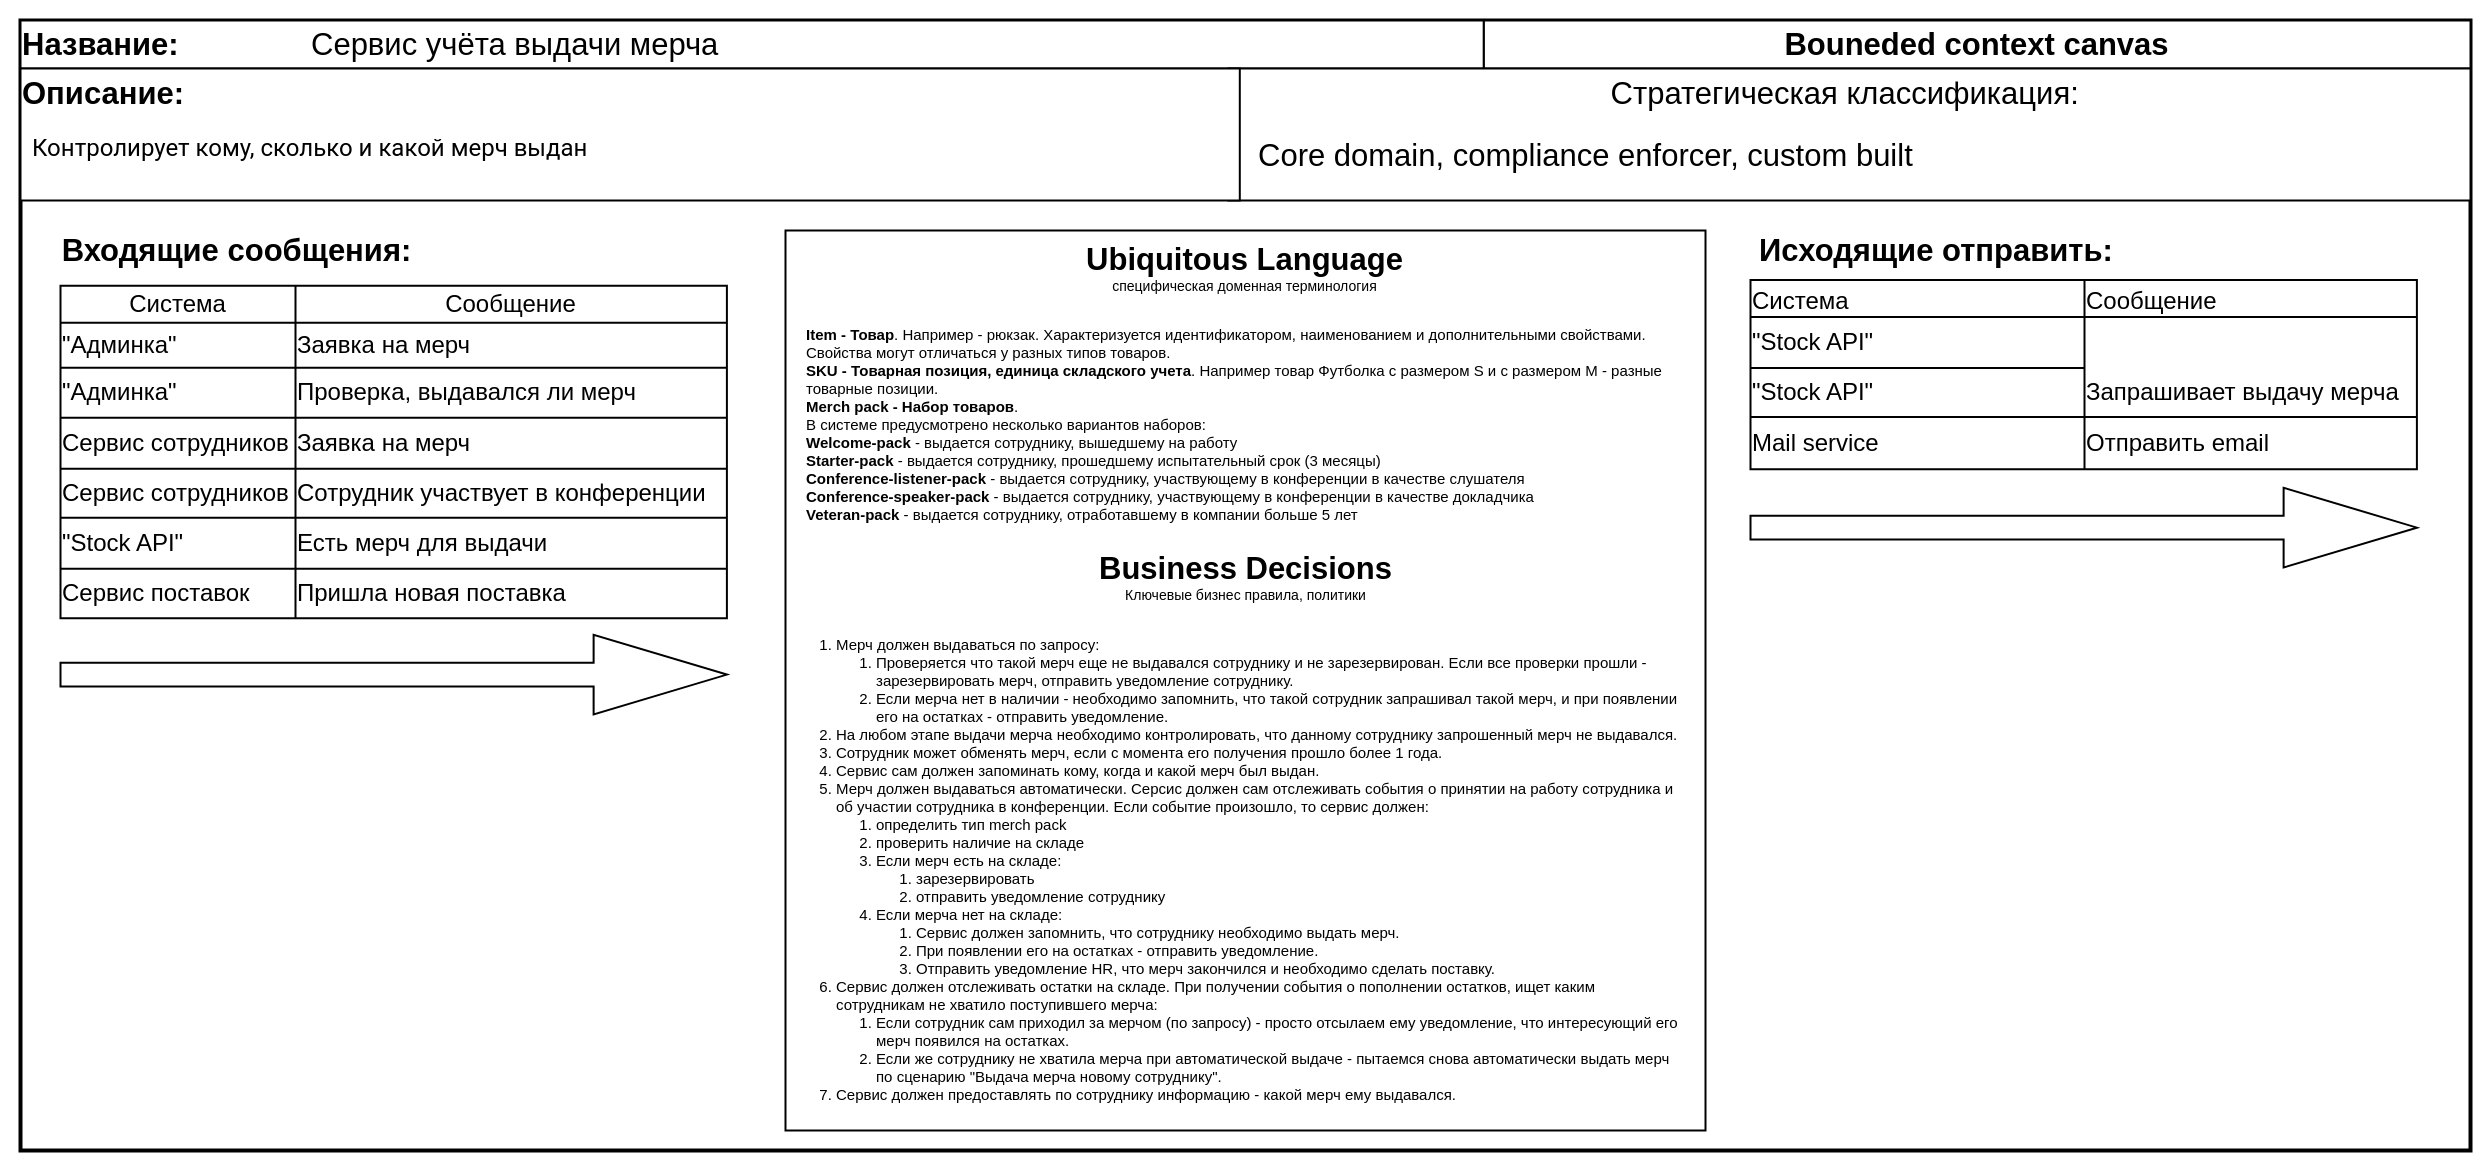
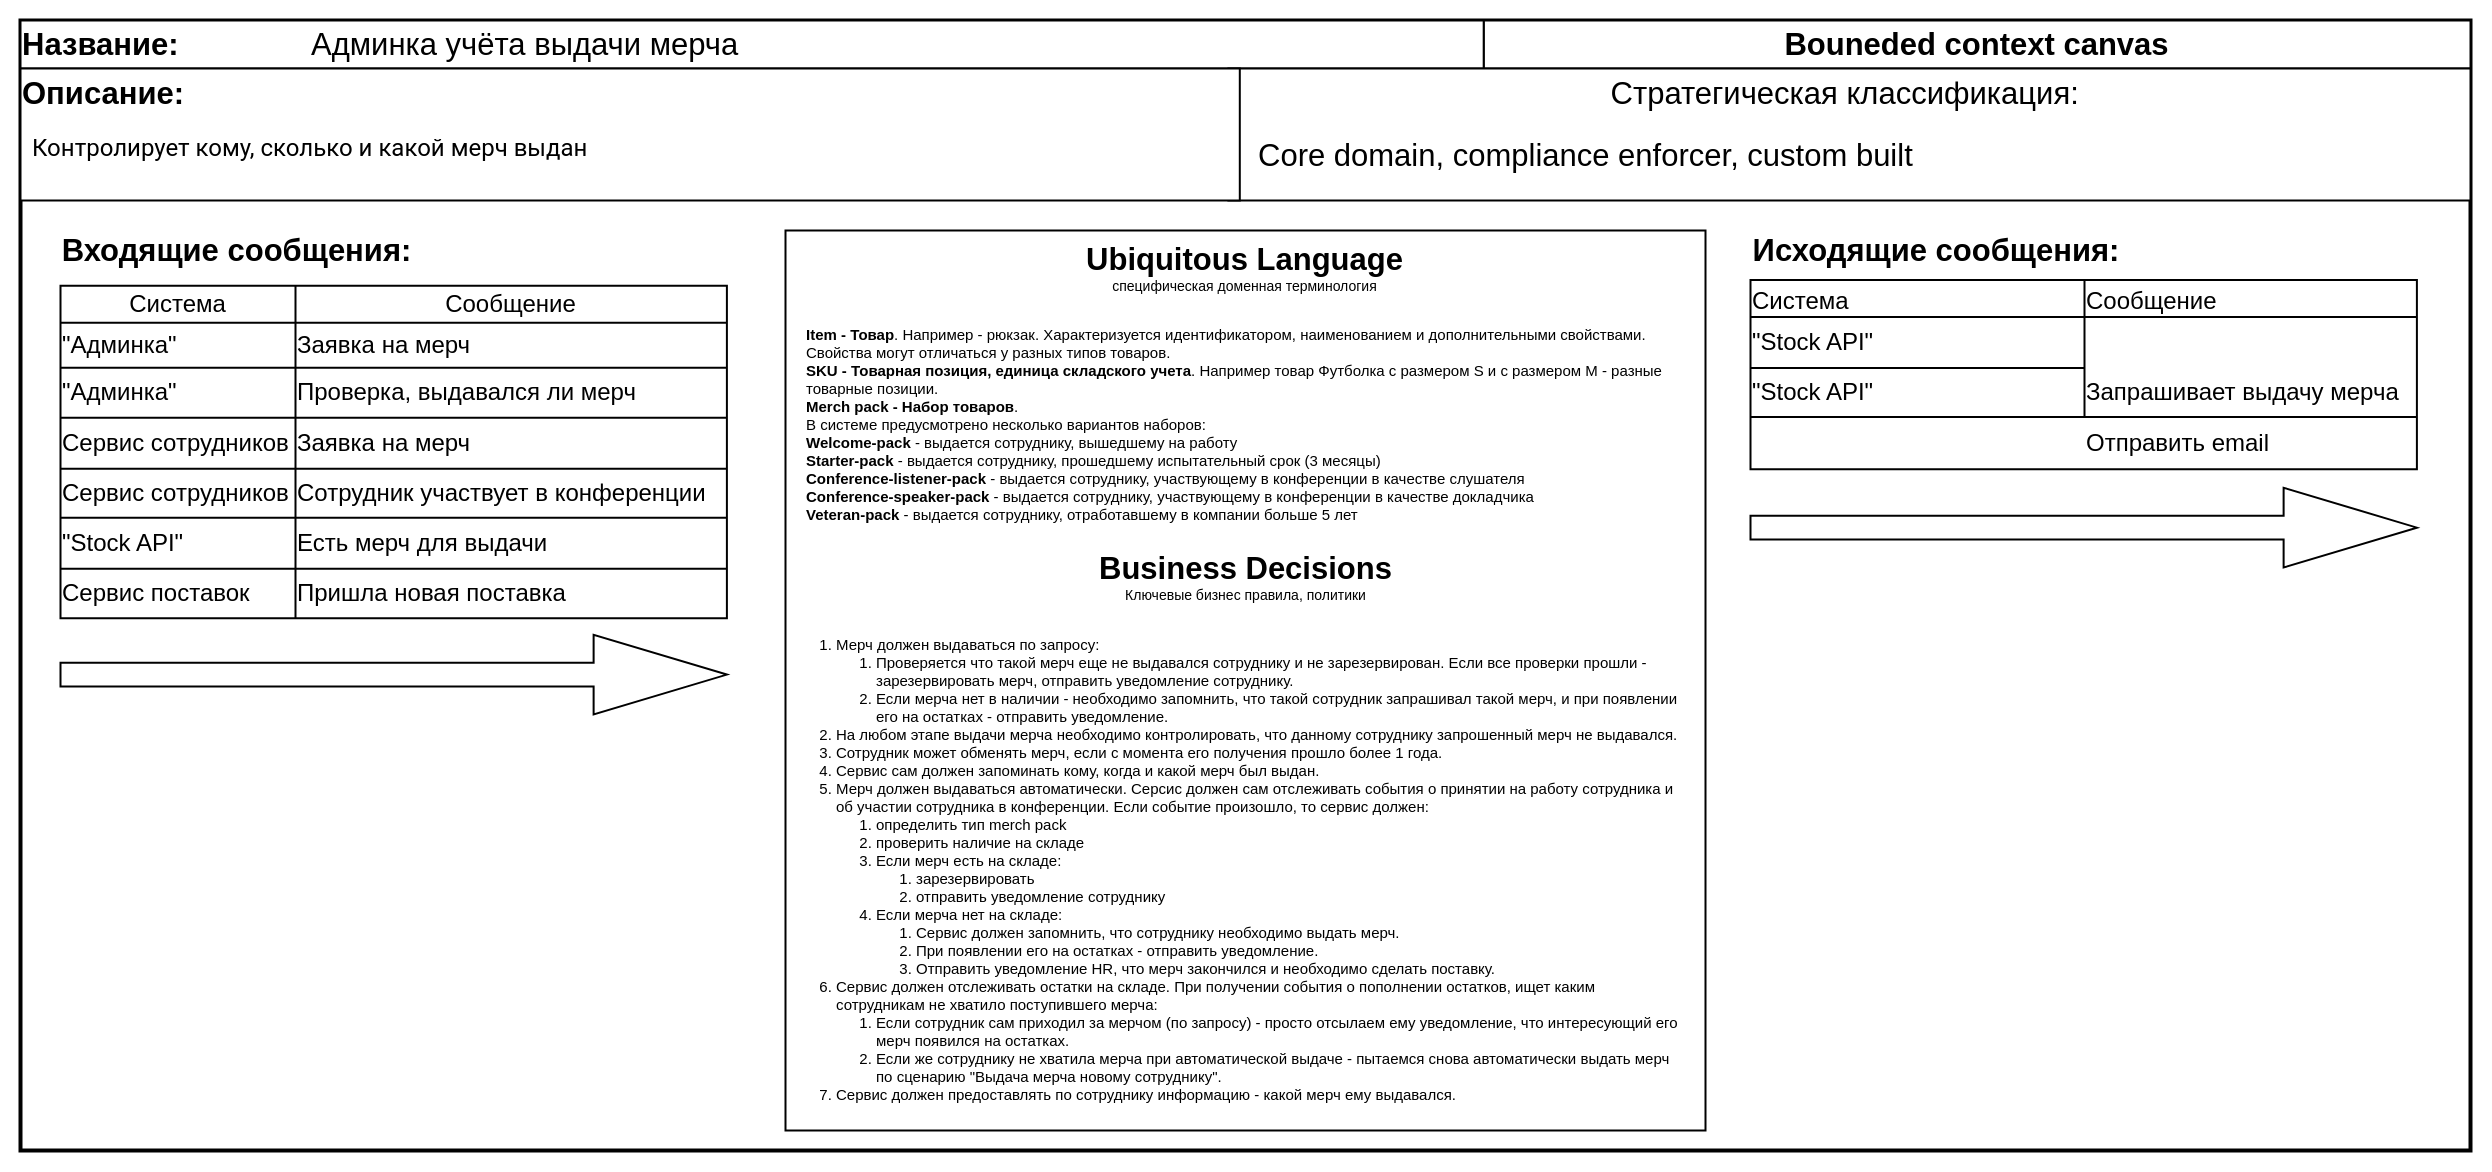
node "Сервис учёта выдачи мерча": label "Сервис учёта выдачи мерча" -> "Админка учёта выдачи мерча"
node "Исходящие отправить:": label "Исходящие отправить:" -> "Исходящие сообщения:"
node "Mail service": removed
